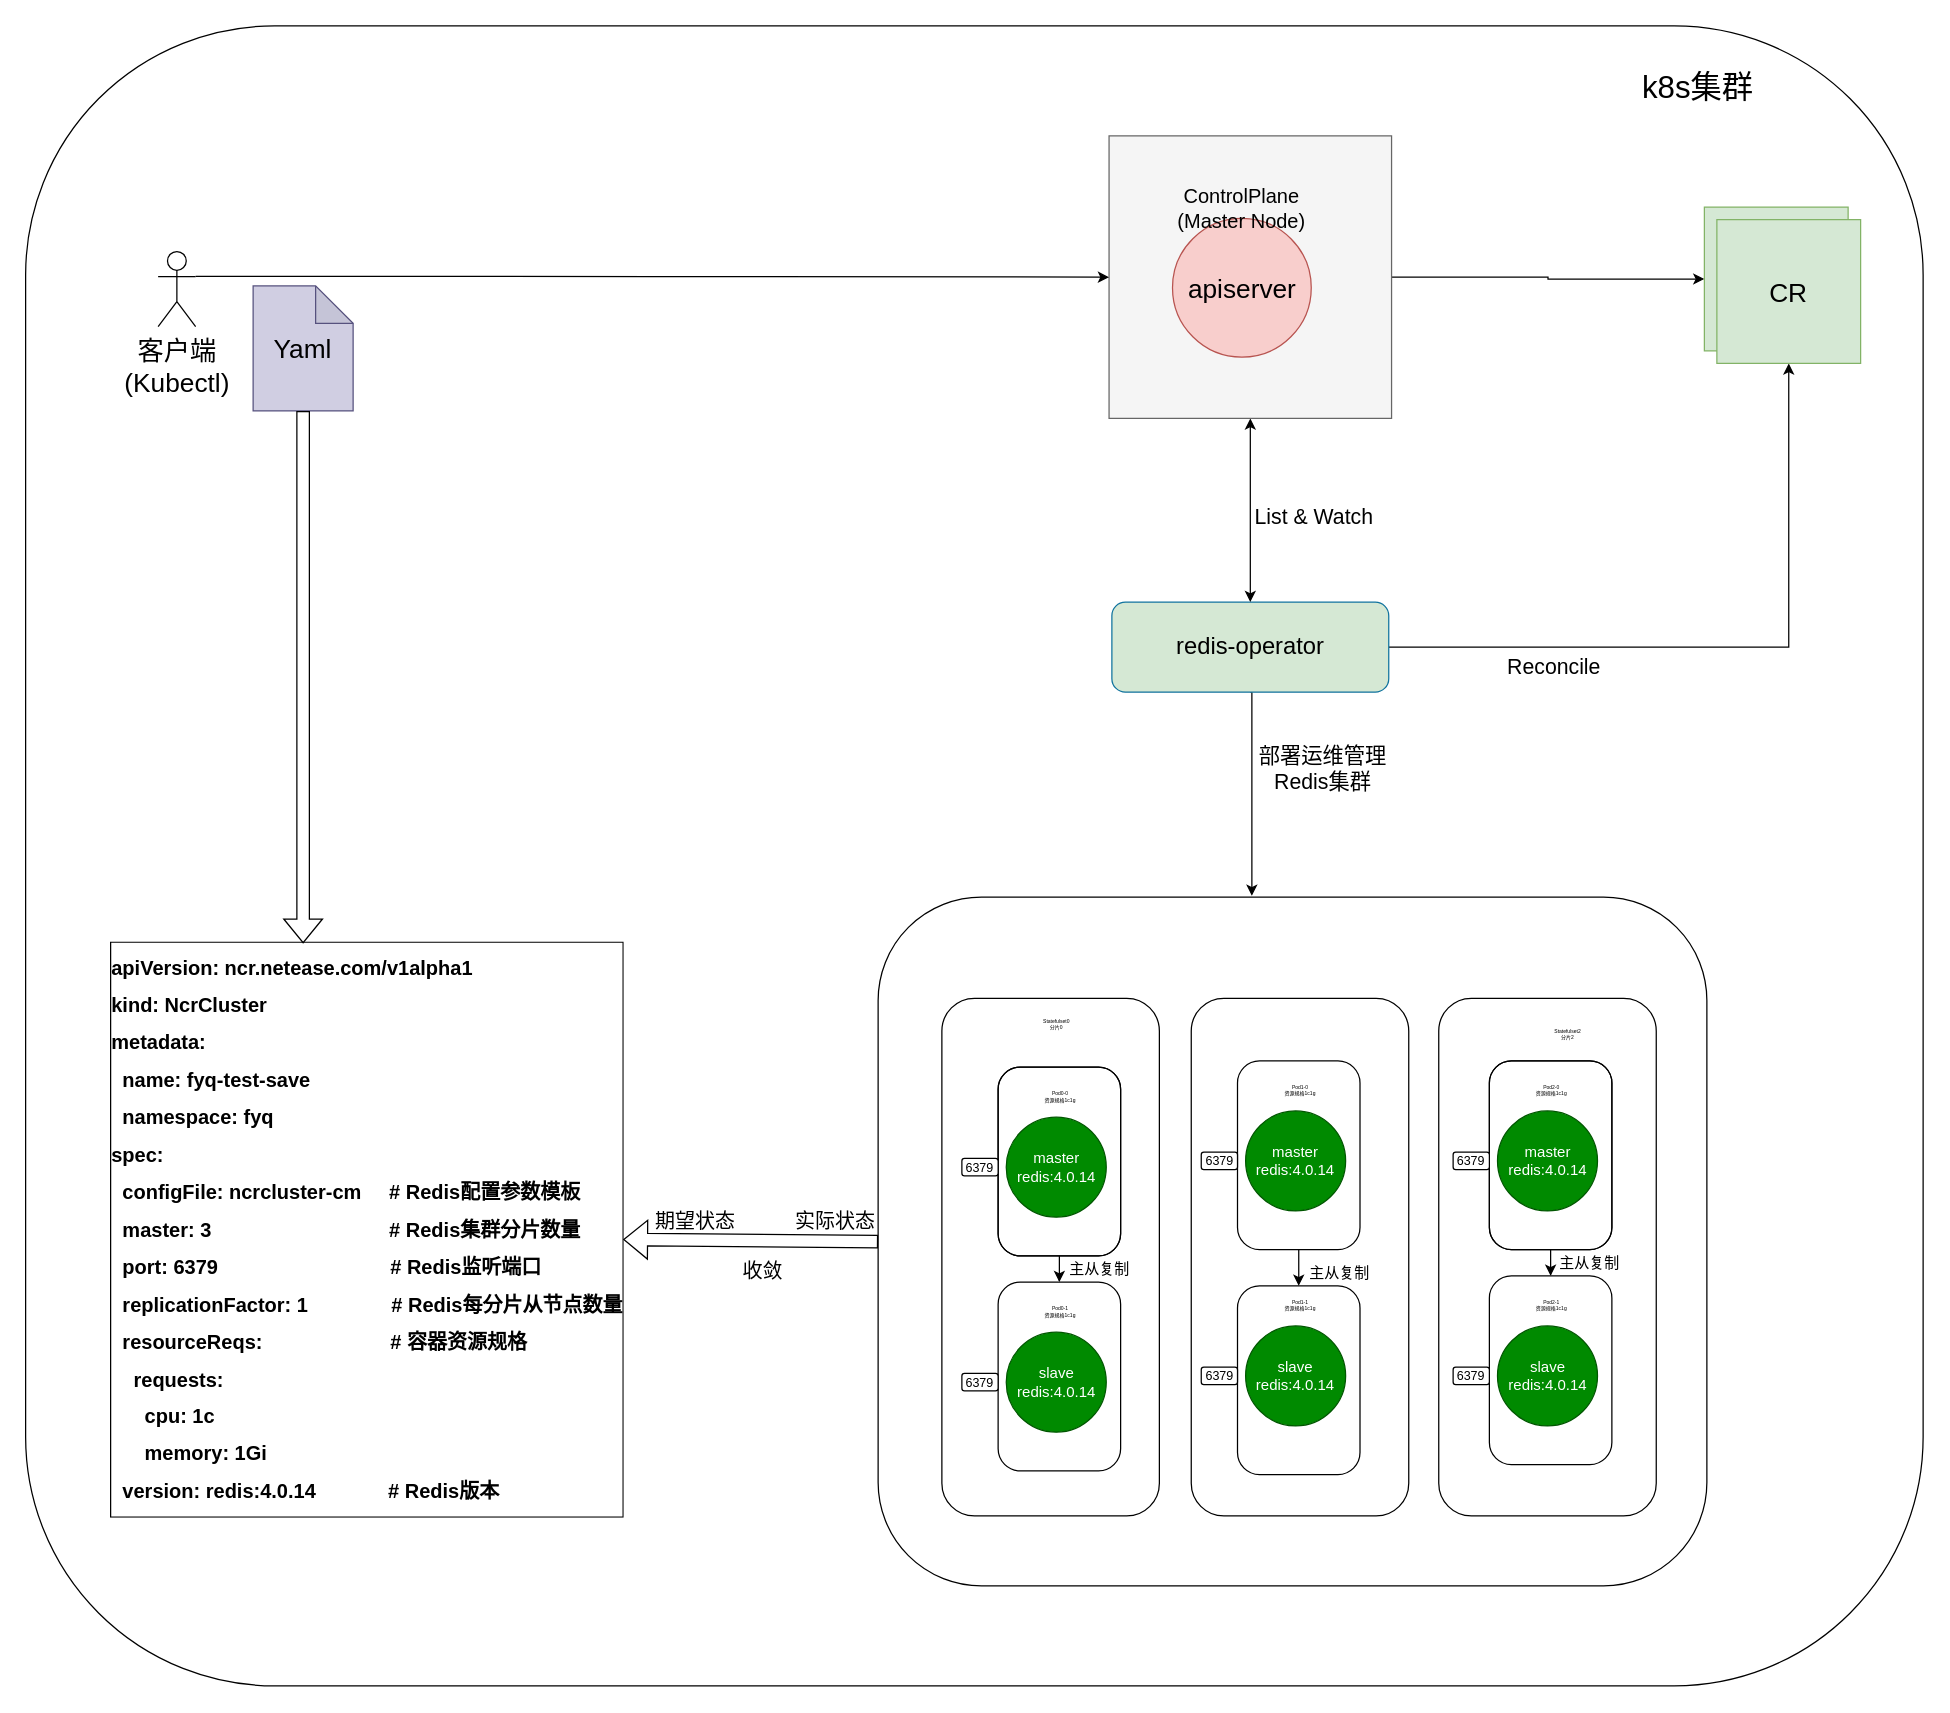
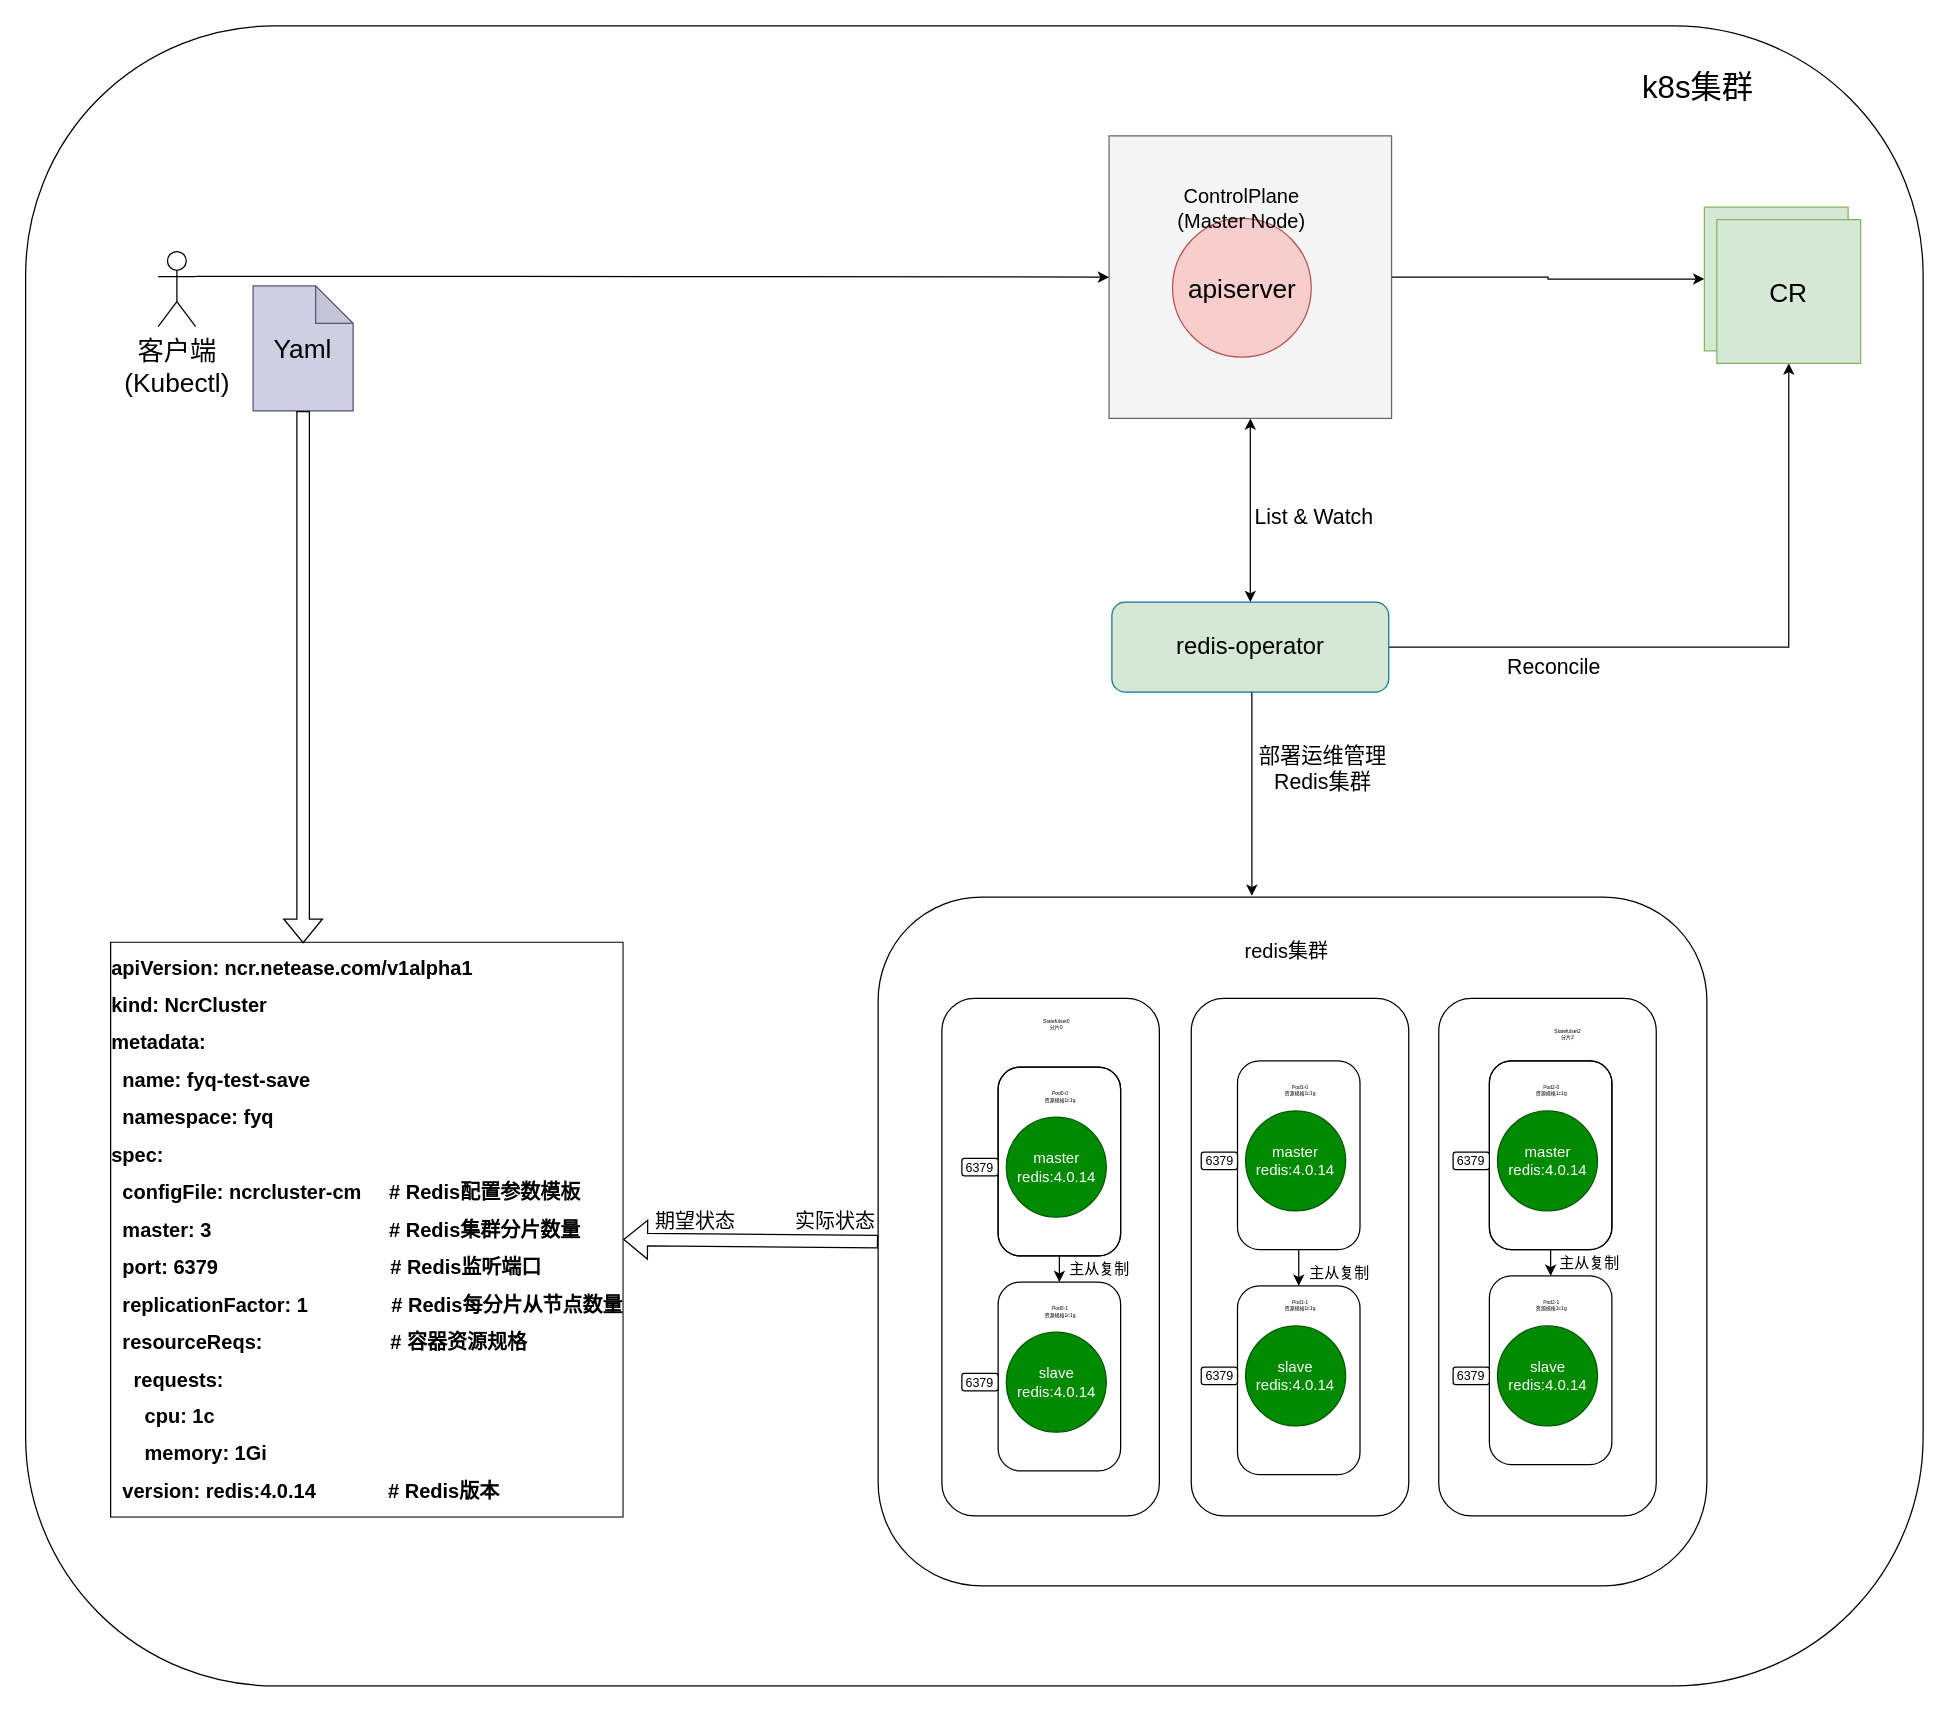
node "redis集群": added
node "收敛": removed
